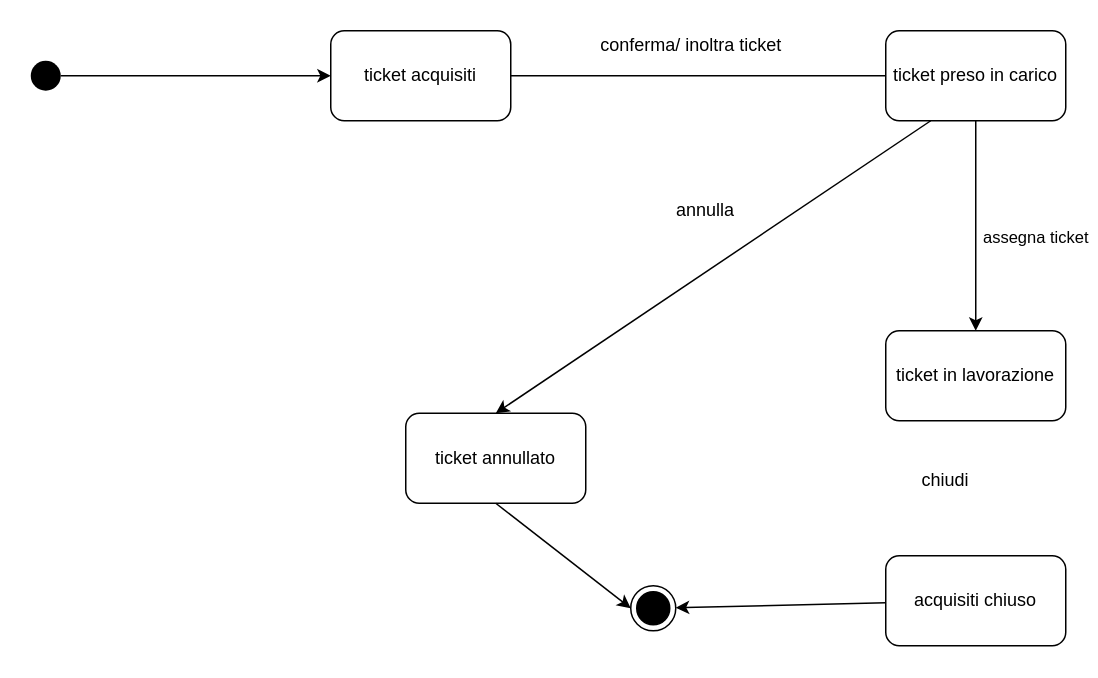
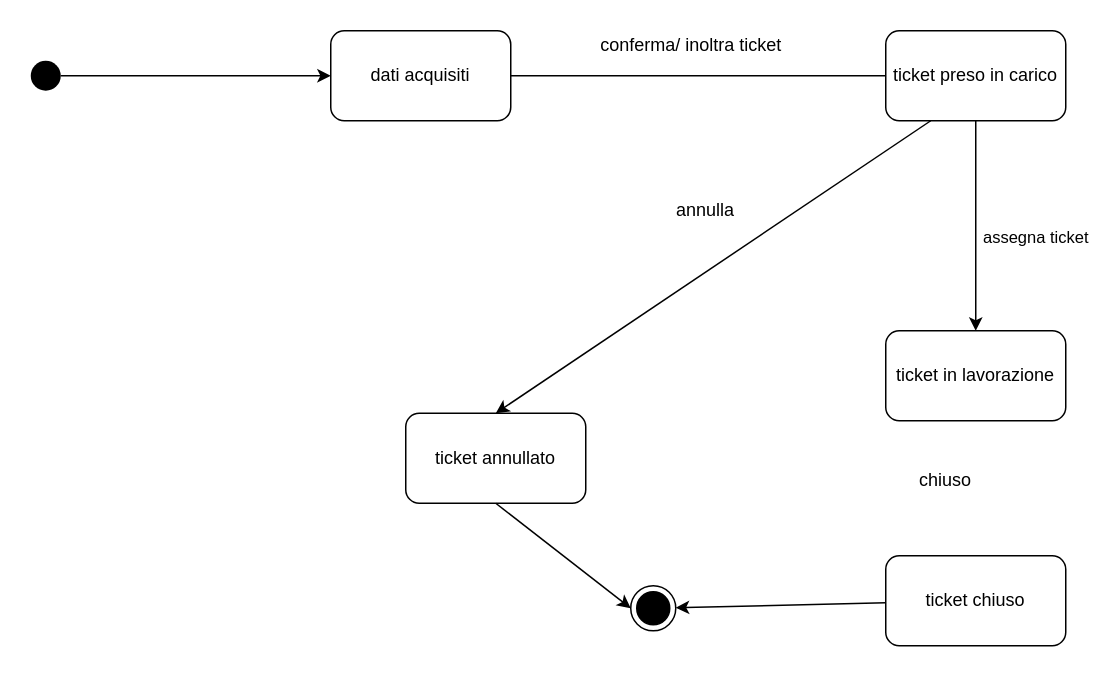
node "ticket acquisiti": label "ticket acquisiti" -> "dati acquisiti"
node "chiudi": label "chiudi" -> "chiuso"
node "acquisiti chiuso": label "acquisiti chiuso" -> "ticket chiuso"
